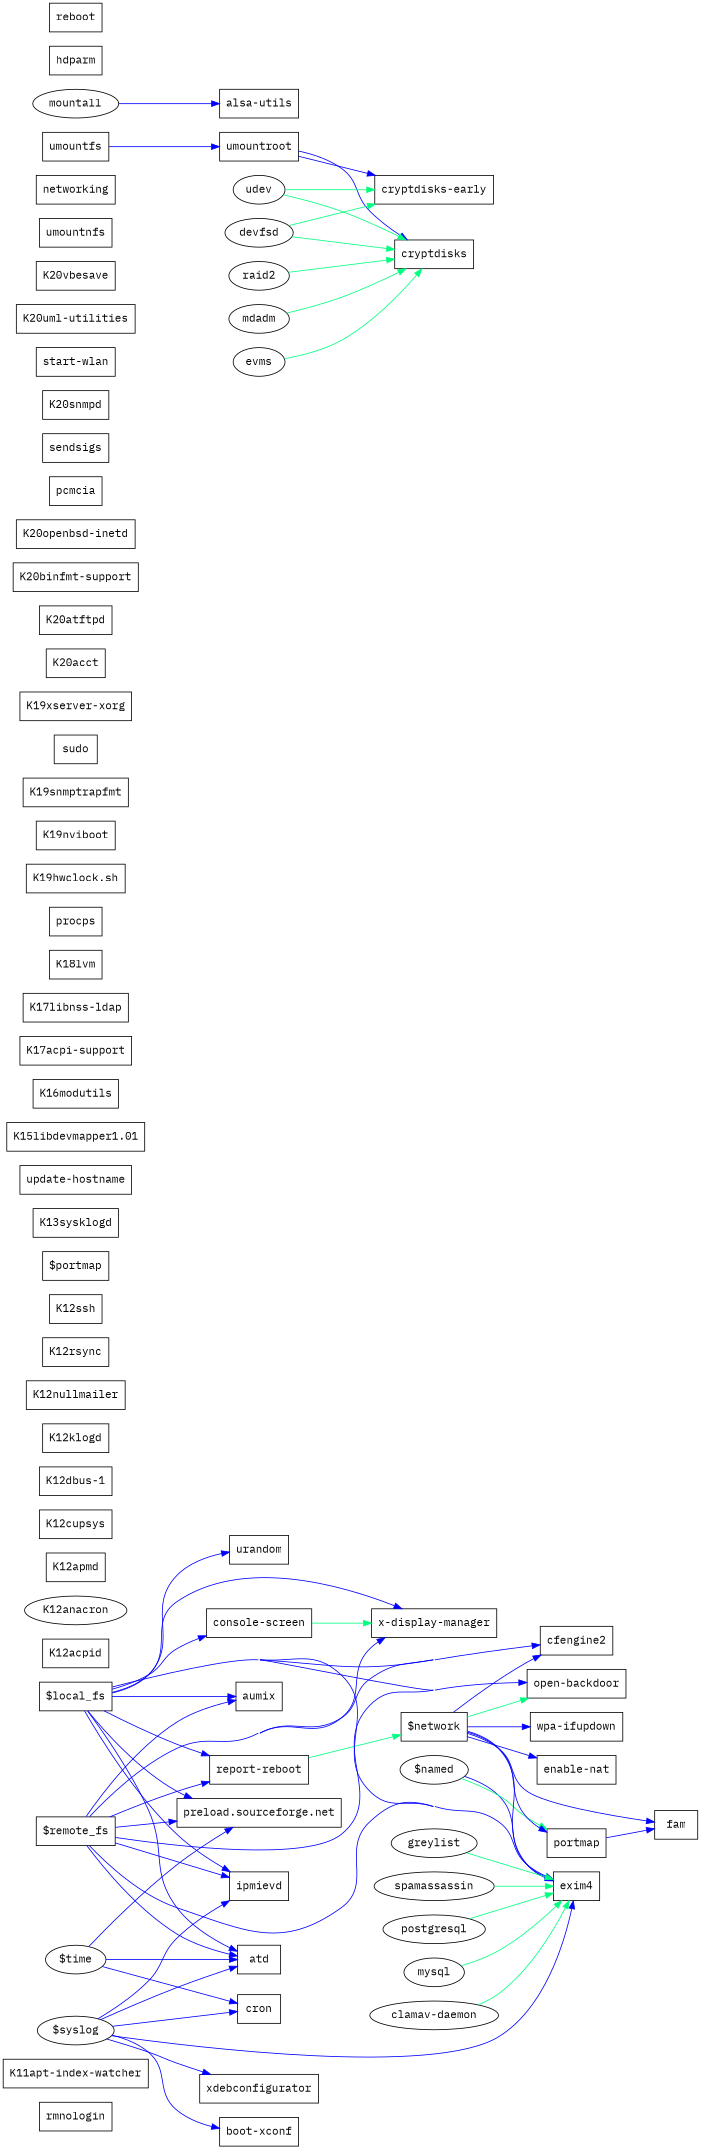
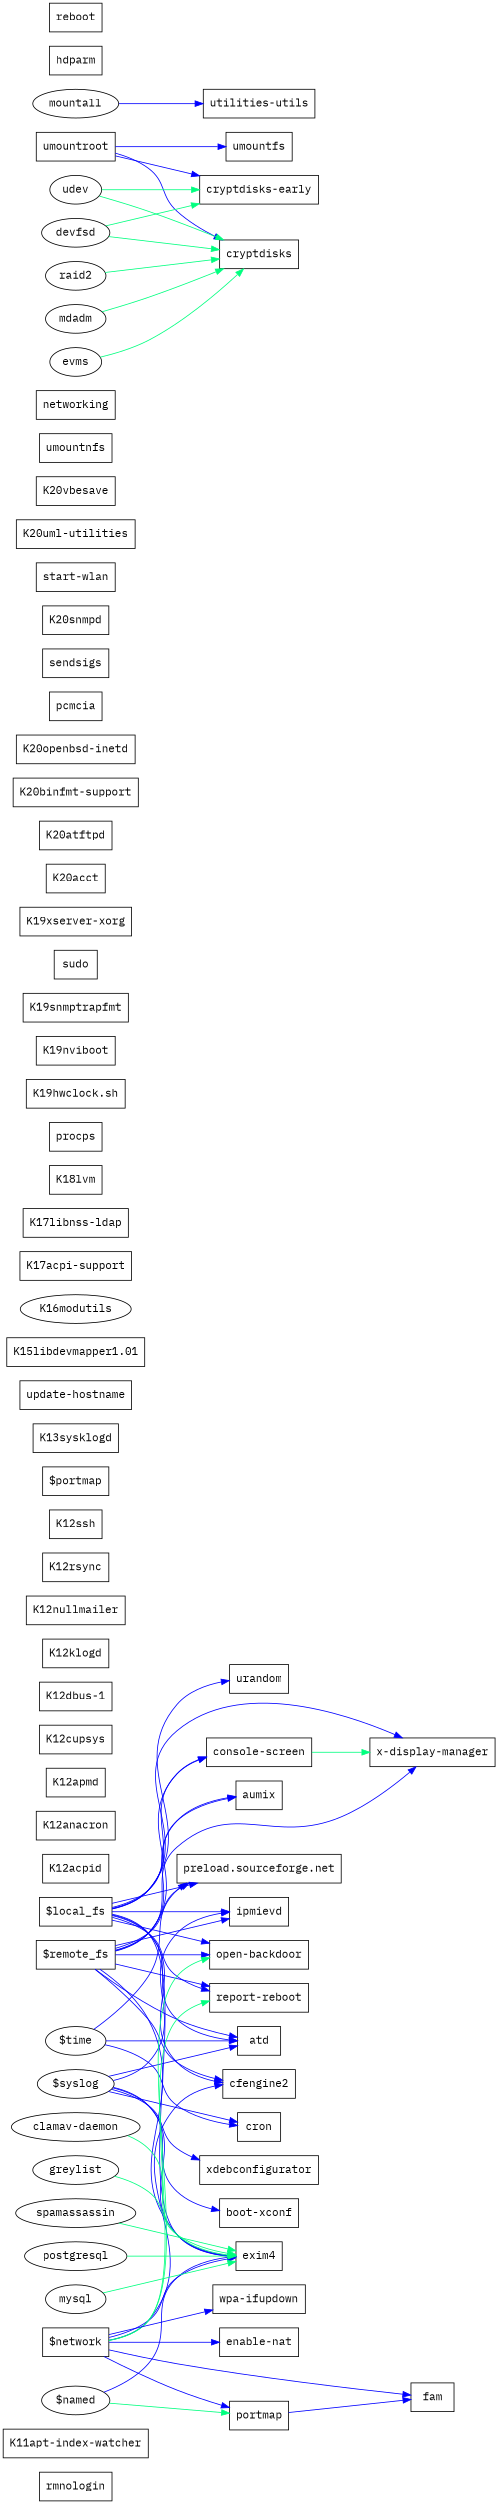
node "alsa-utils": label "alsa-utils" -> "utilities-utils"
edge "umountfs" -> "umountroot": reversed
node "K16modutils": shape box -> ellipse
node "K12anacron": shape ellipse -> box
edge "report-reboot" -> "$network": reversed
edge "$remote_fs" -> "console-screen": added
